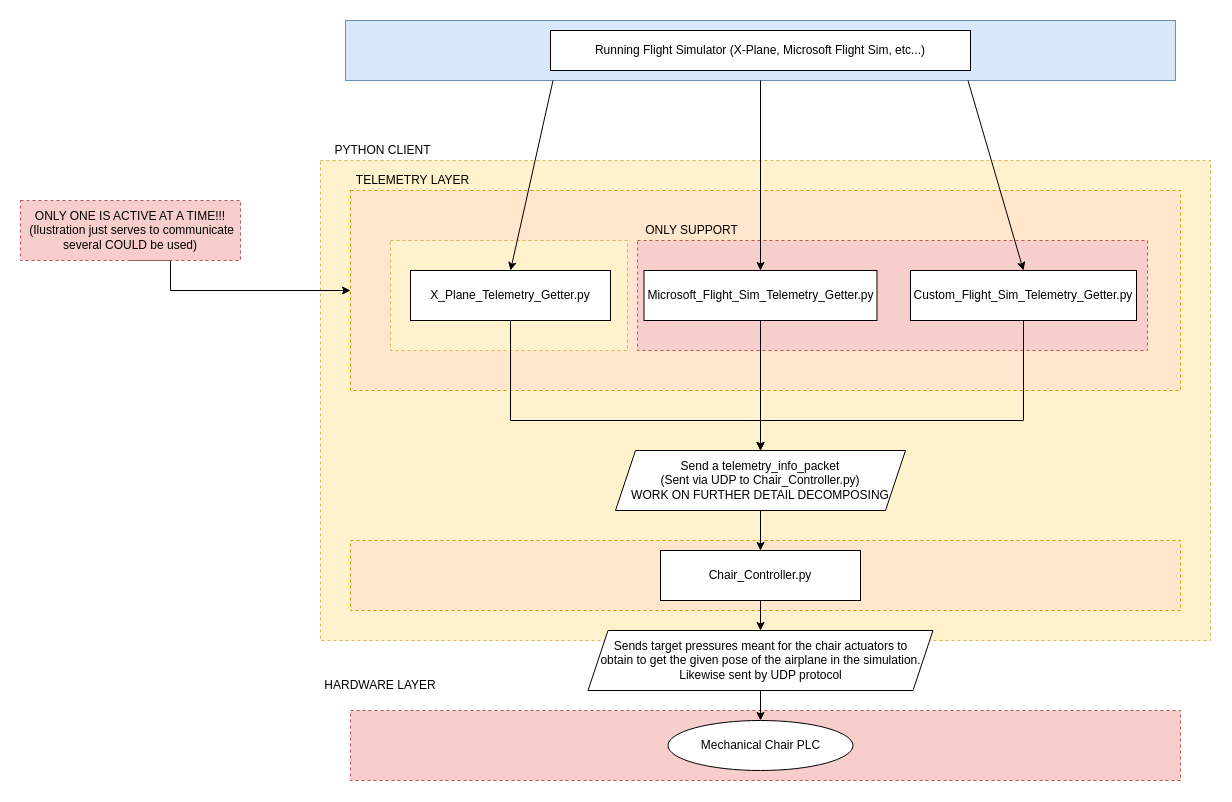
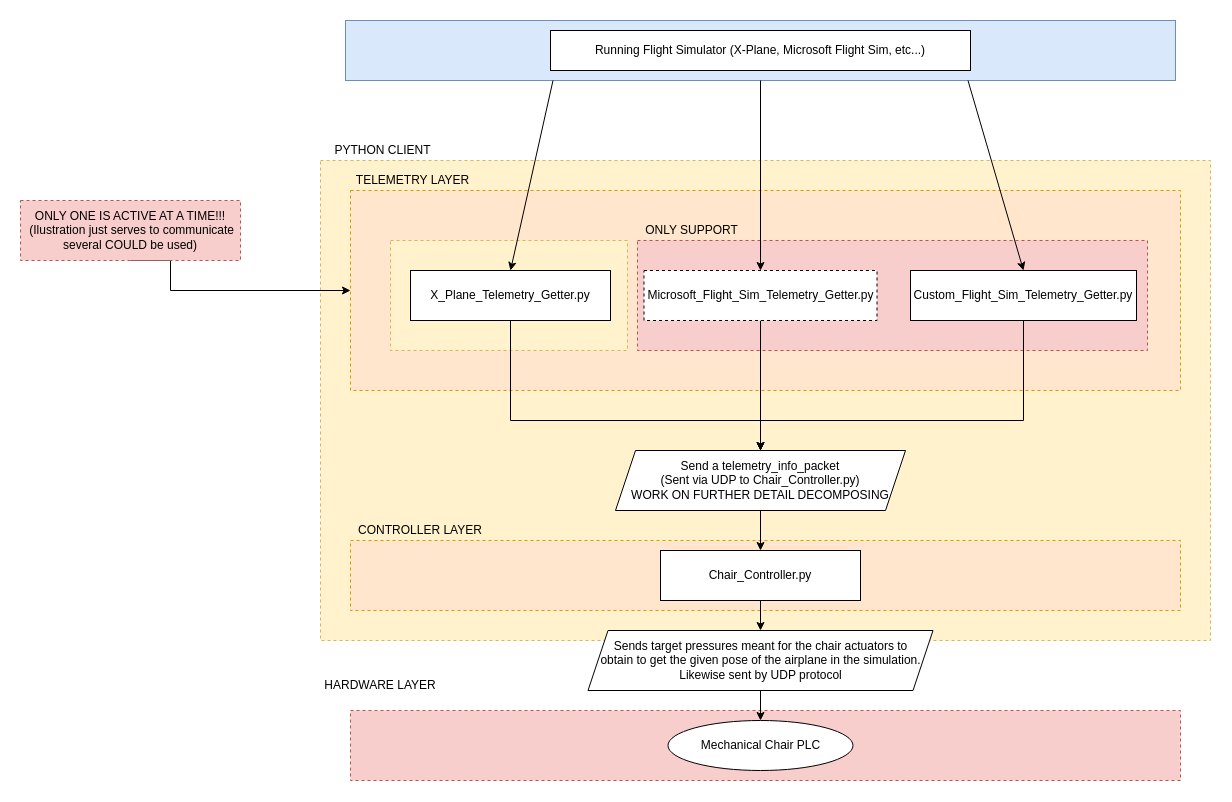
node "Microsoft_Flight_Sim_Telemetry_Getter.py": style solid -> dashed
node "CONTROLLER LAYER": added
